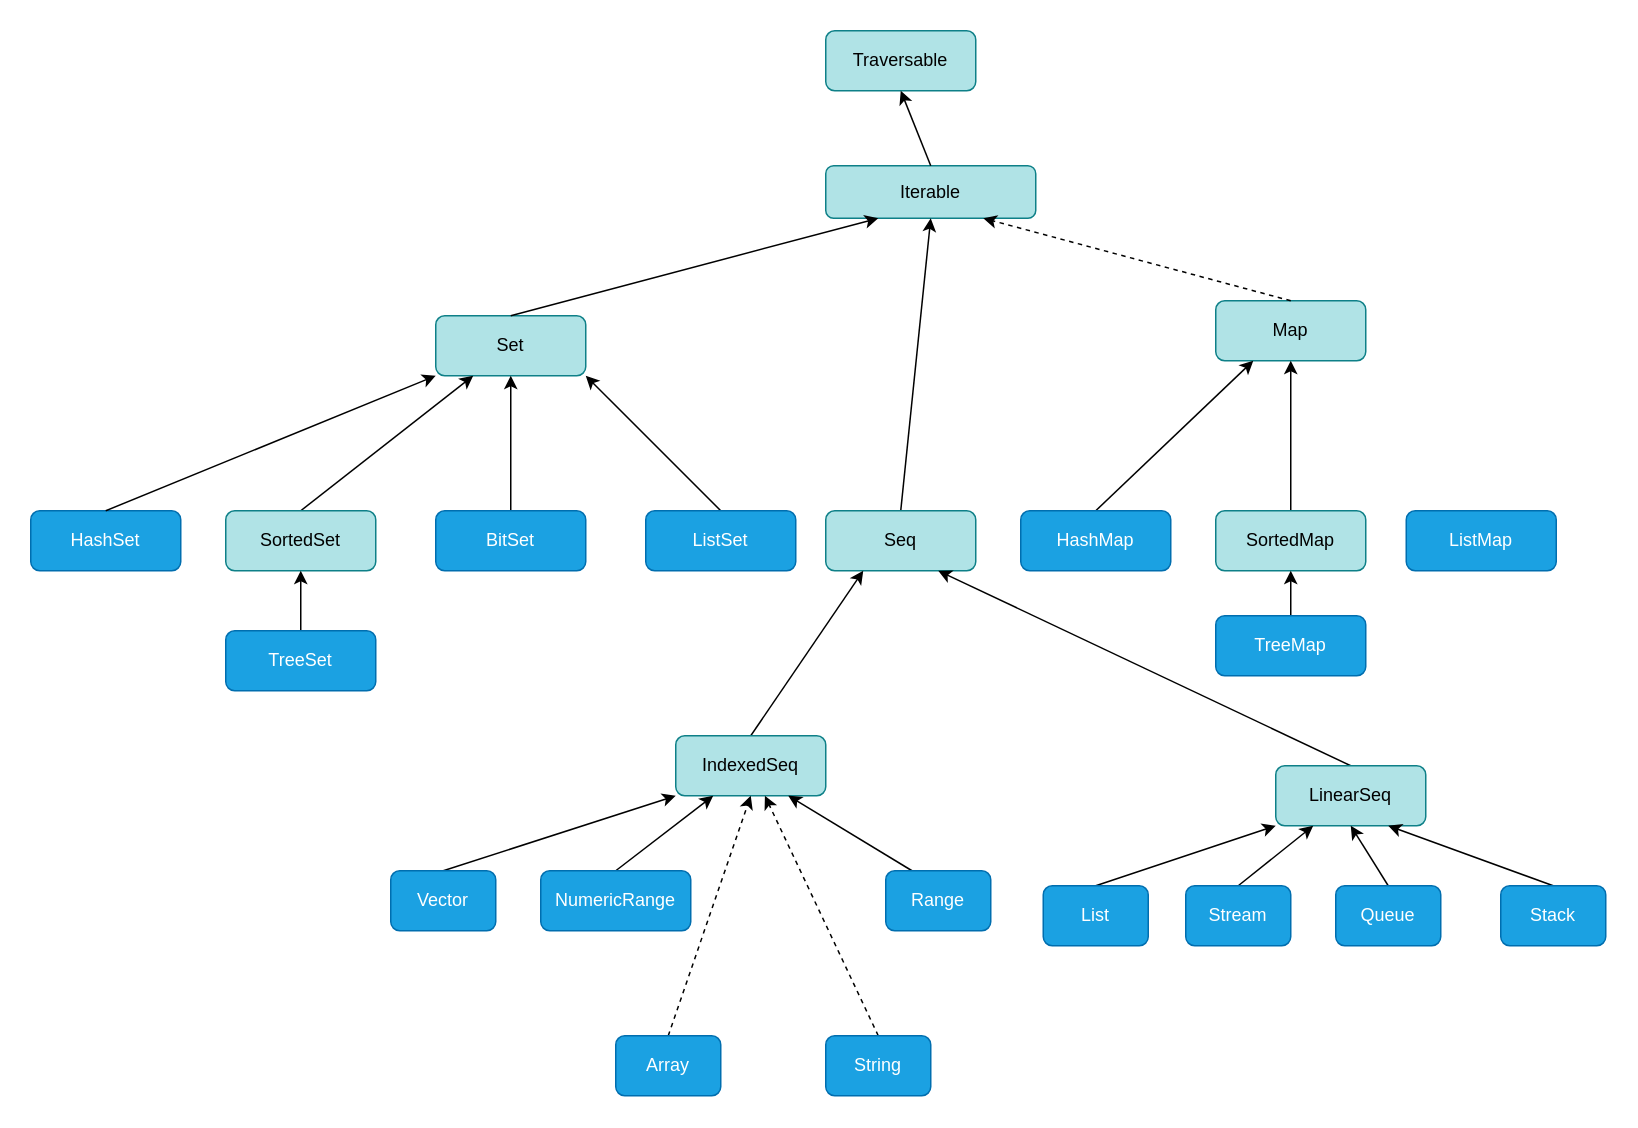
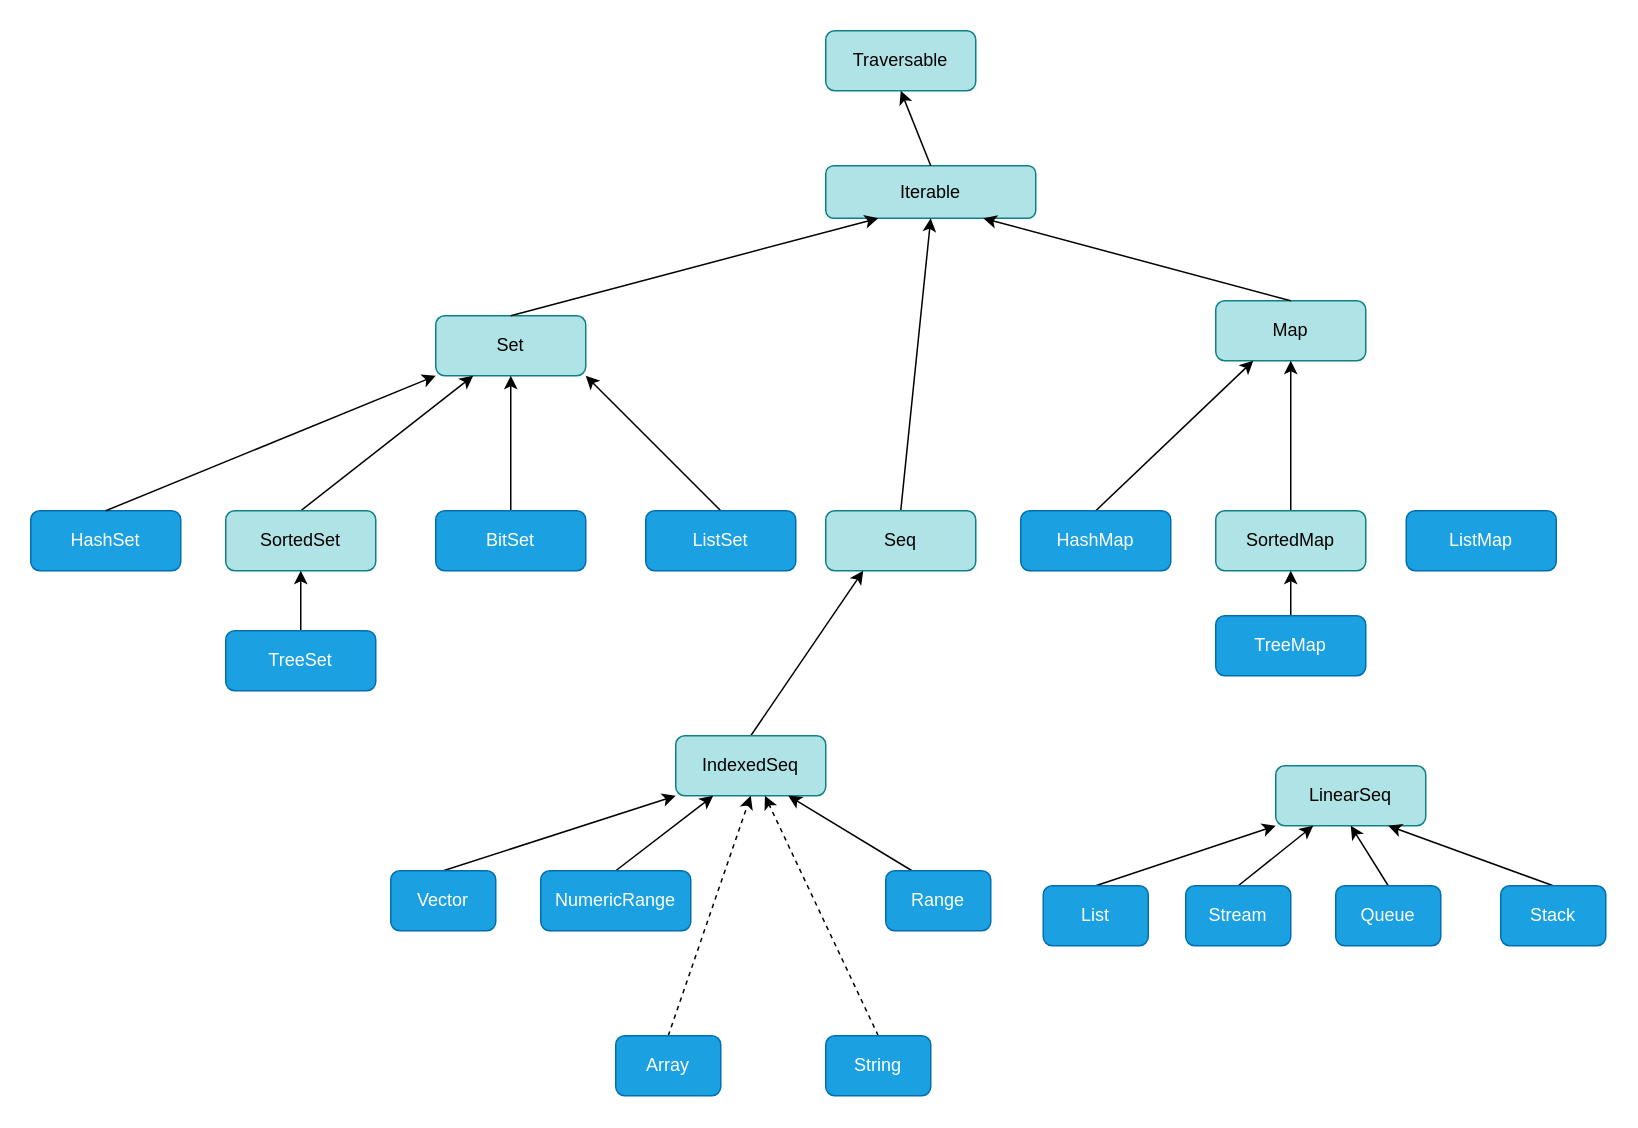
edge "Map" -> "Iterable": style dashed -> solid
edge "LinearSeq" -> "Seq": removed
